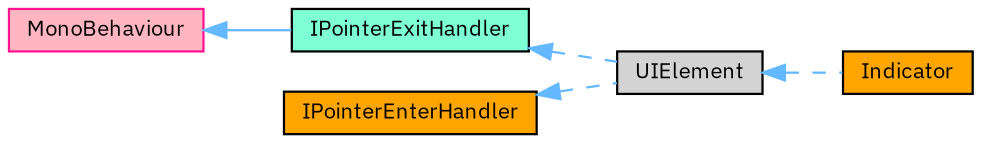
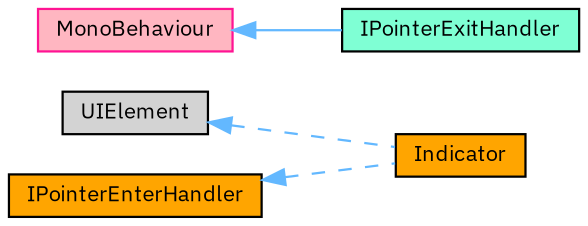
edge "UIElement" -> "IPointerExitHandler": removed
edge "UIElement" -> "IPointerEnterHandler": now "Indicator" -> "IPointerEnterHandler"
